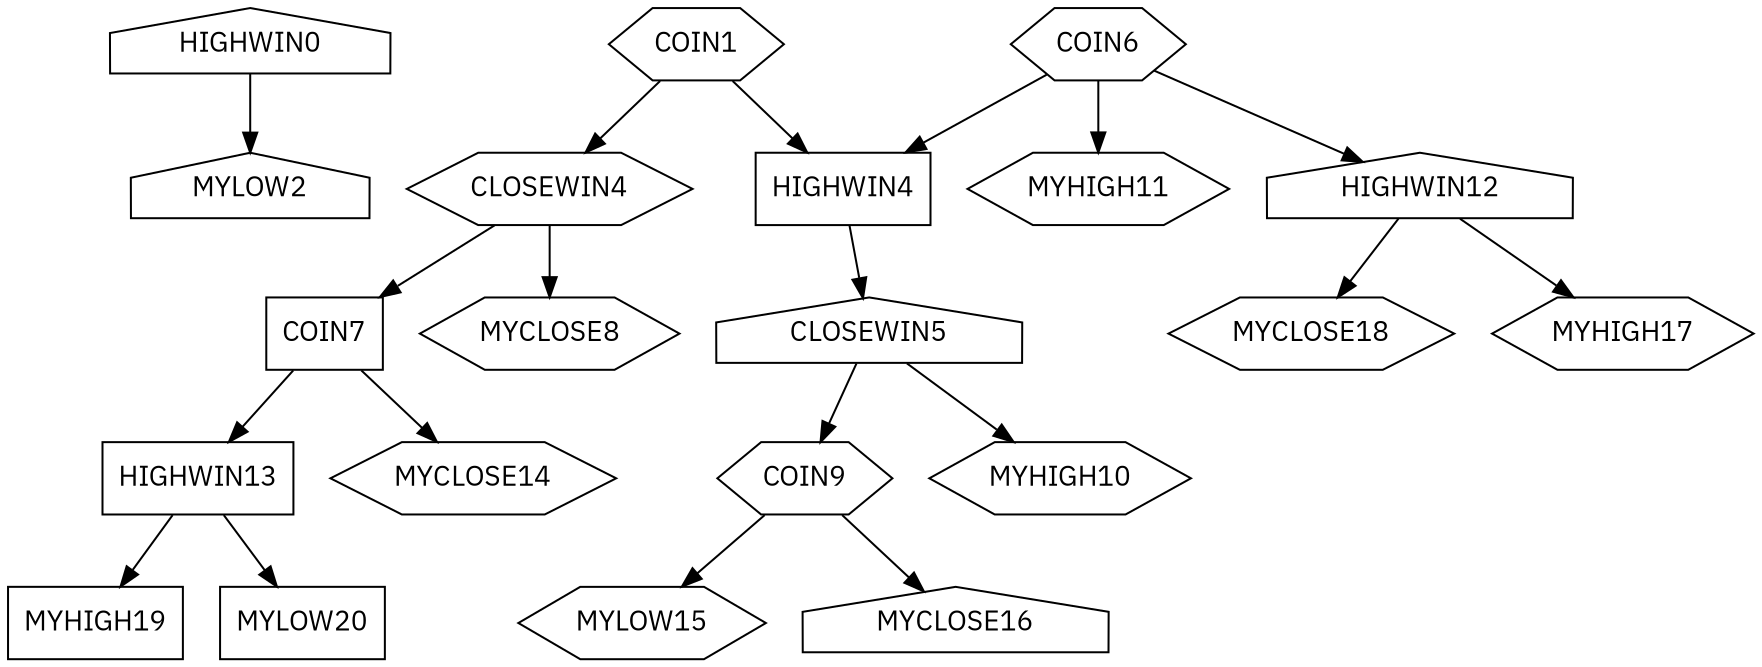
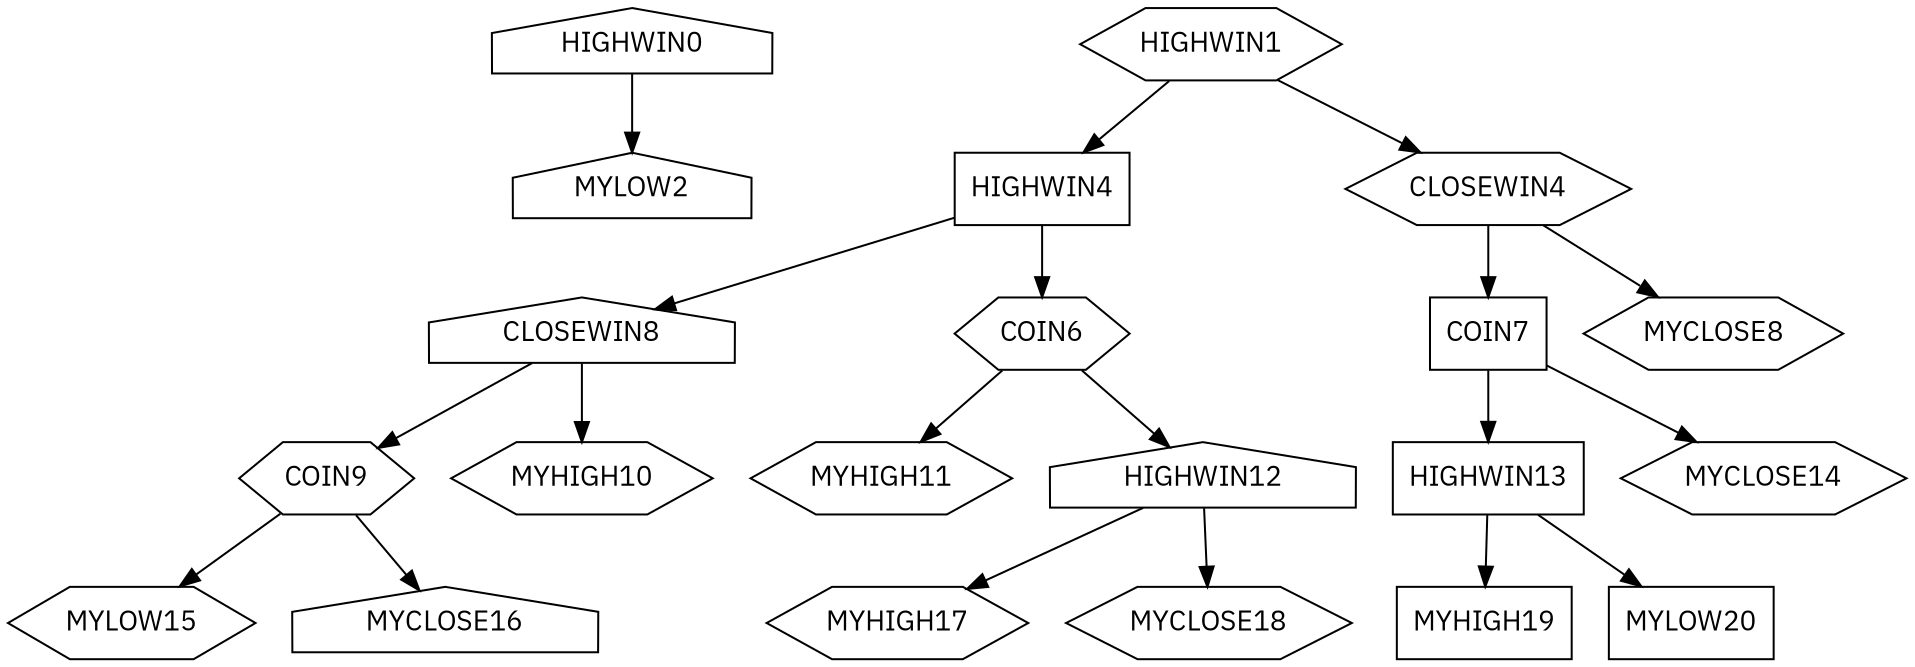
node "COIN1": label "COIN1" -> "HIGHWIN1"
edge "COIN6" -> "HIGHWIN4": reversed
node "CLOSEWIN5": label "CLOSEWIN5" -> "CLOSEWIN8"
